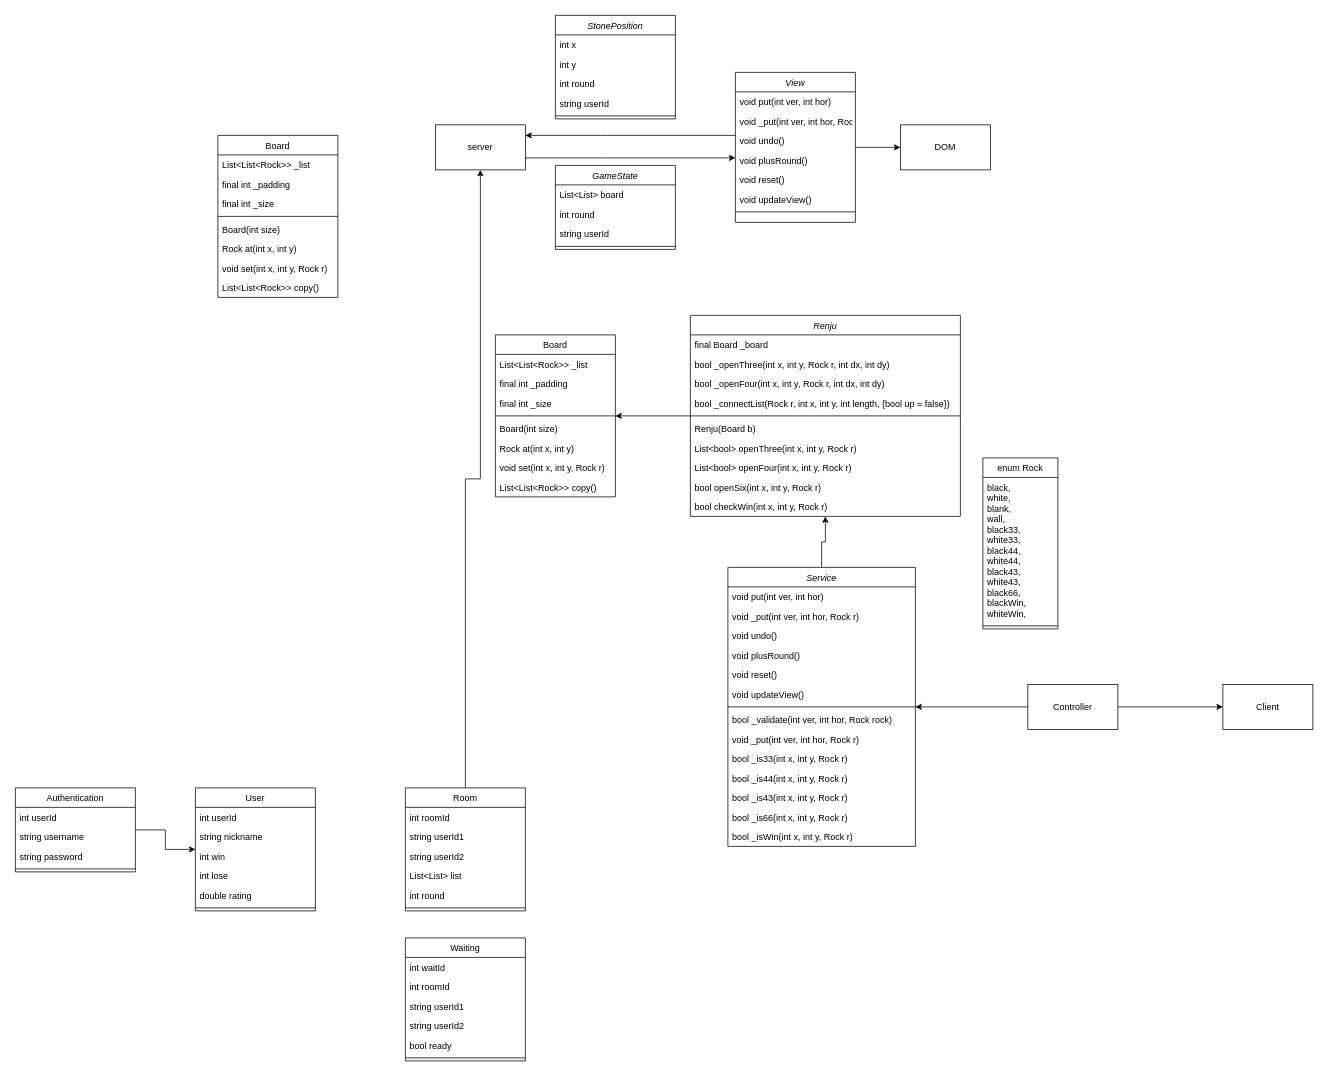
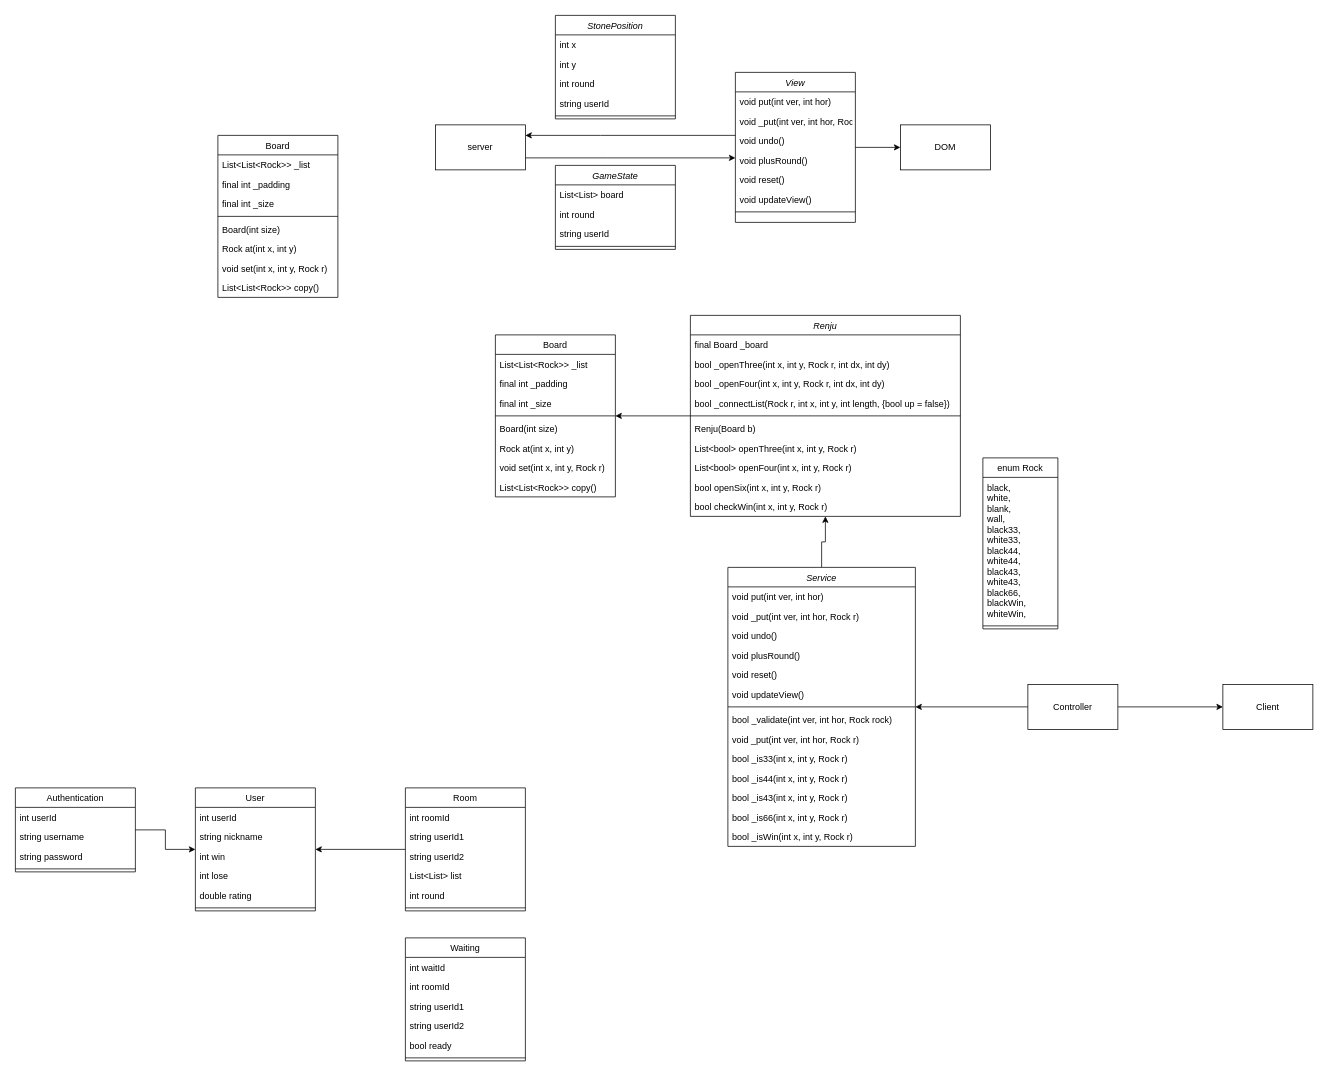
edge "Room" -> "server": now "Room" -> "User"
